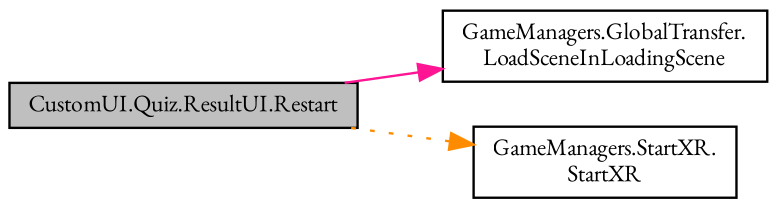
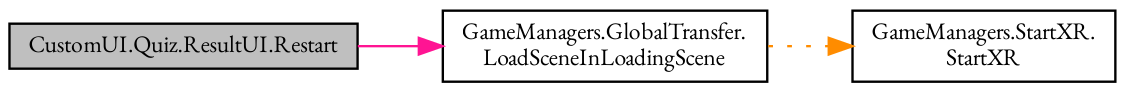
edge "CustomUI.Quiz.ResultUI.Restart" -> "GameManagers.StartXR. StartXR": now "GameManagers.GlobalTransfer. LoadSceneInLoadingScene" -> "GameManagers.StartXR. StartXR"
